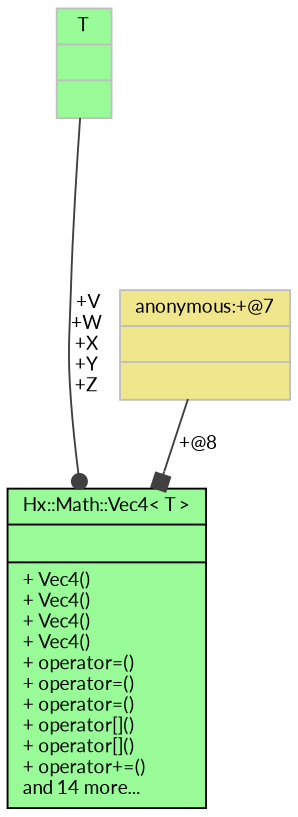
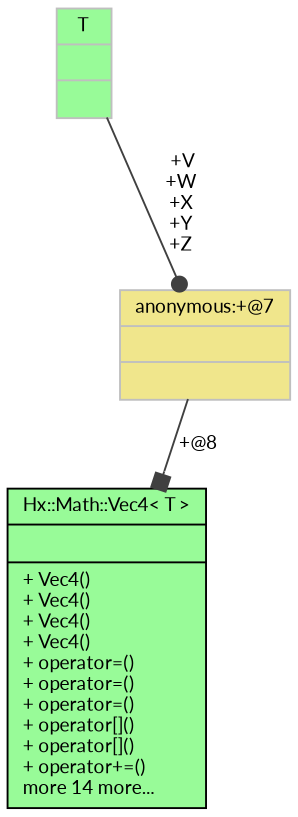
edge "T" -> "Hx::Math::Vec4< T >": now "T" -> "anonymous:+@7"
node "Hx::Math::Vec4< T >": text "and 14 more..." -> "more 14 more..."
